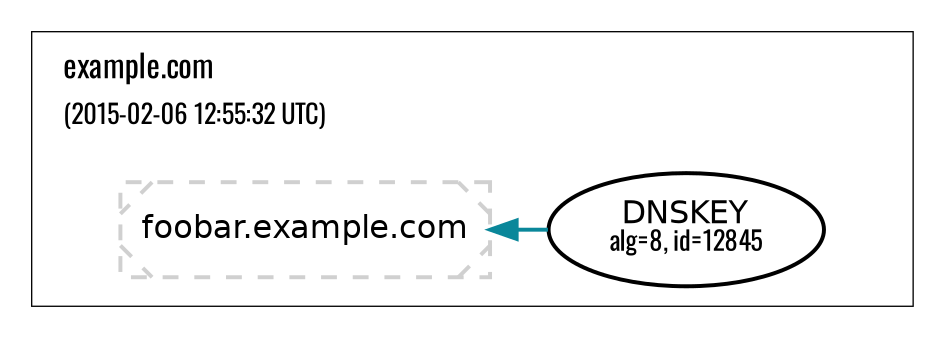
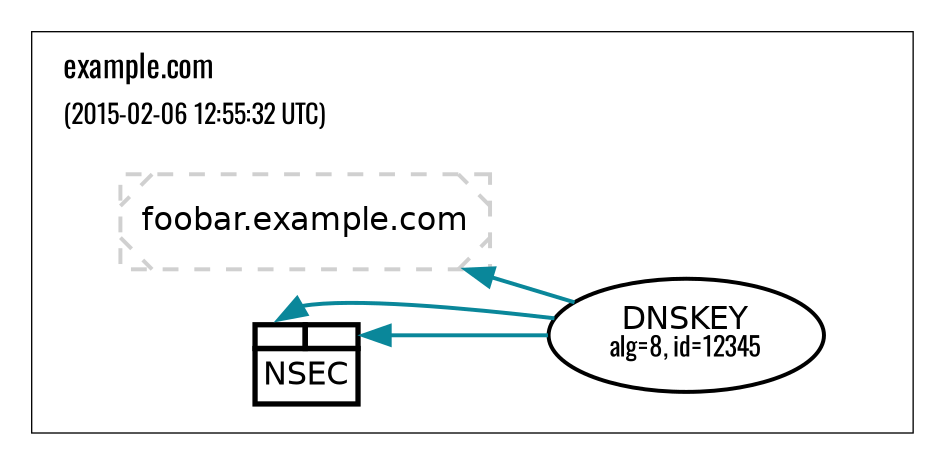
node "DNSKEY": text "alg=8, id=12845" -> "alg=8, id=12345"
node "NSEC": added
